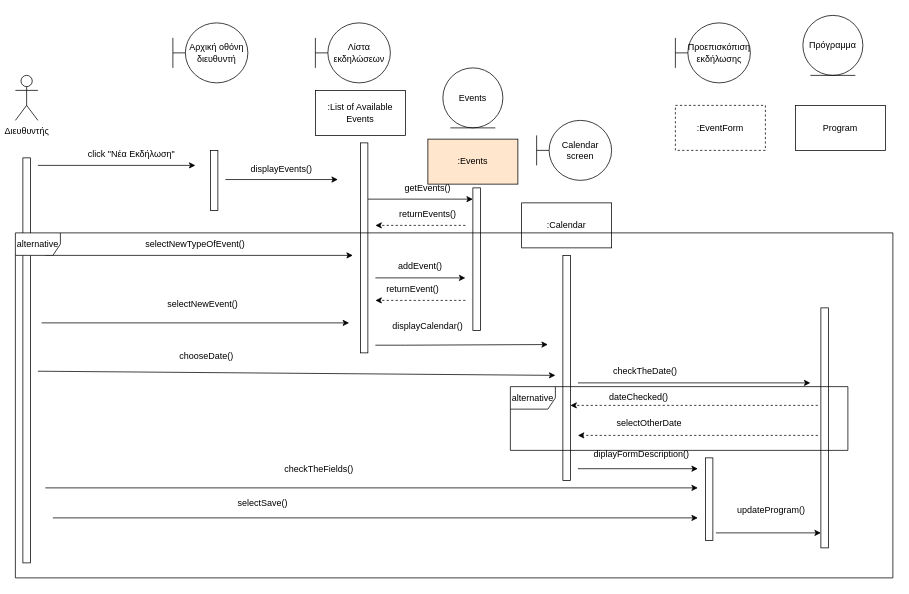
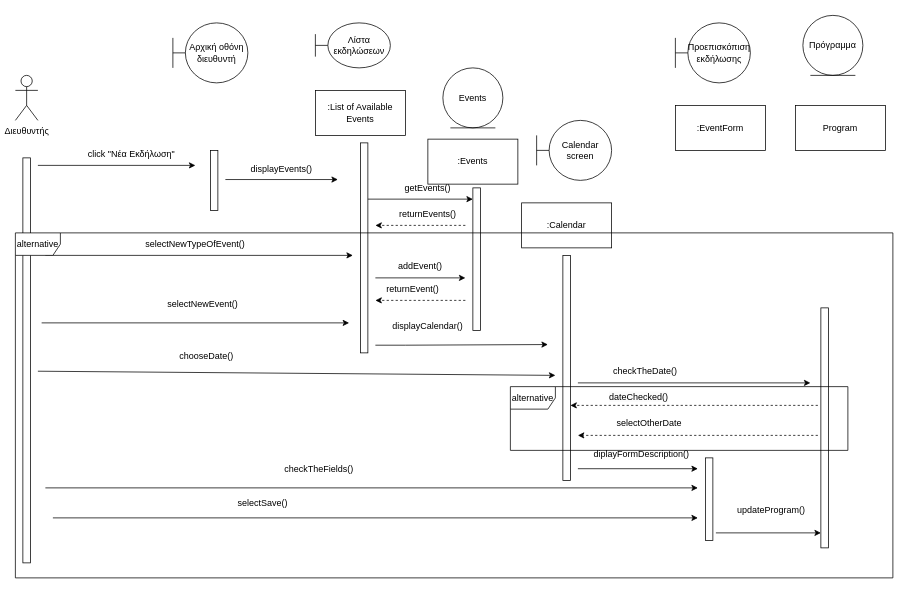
node "Λίστα εκδηλώσεων": size 75x60 -> 75x45
node ":EventForm": style dashed -> solid
node ":Events": fillcolor #ffe6cc -> #ffffff
